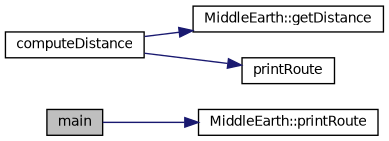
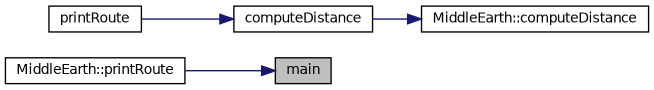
node "MiddleEarth::getDistance": label "MiddleEarth::getDistance" -> "MiddleEarth::computeDistance"
edge "computeDistance" -> "printRoute": reversed
edge "main" -> "MiddleEarth::printRoute": reversed
